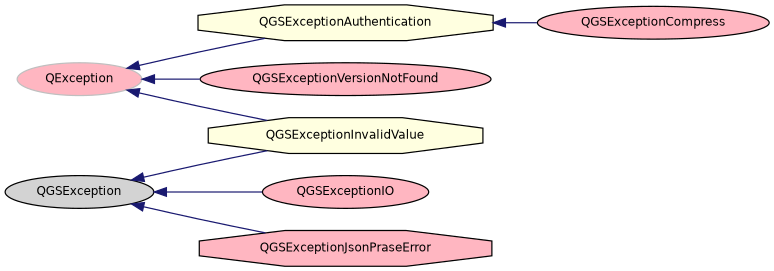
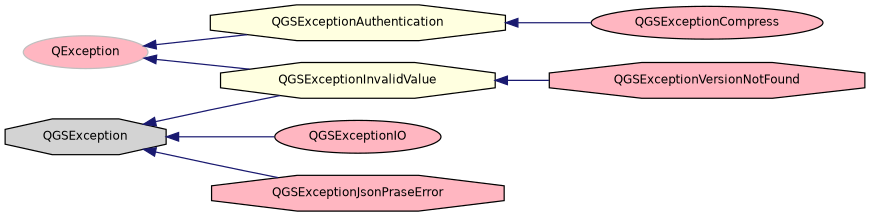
edge "QGSExceptionVersionNotFound" -> "QException": now "QGSExceptionVersionNotFound" -> "QGSExceptionInvalidValue"
node "QGSExceptionVersionNotFound": shape ellipse -> octagon
node "QGSException": shape ellipse -> octagon
